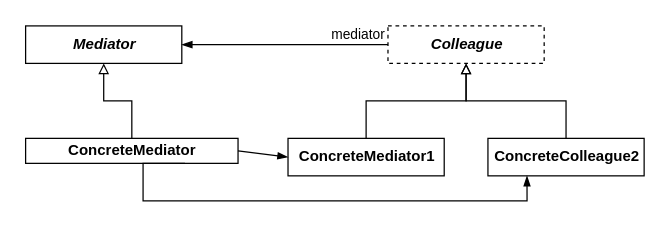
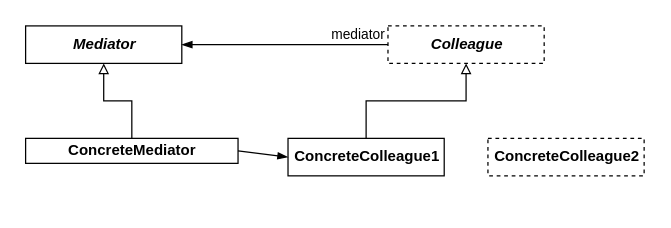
edge "ConcreteColleague2" -> "Colleague": removed
node "ConcreteMediator1": label "ConcreteMediator1" -> "ConcreteColleague1"
node "ConcreteColleague2": style solid -> dashed
edge "ConcreteMediator" -> "ConcreteColleague2": removed
